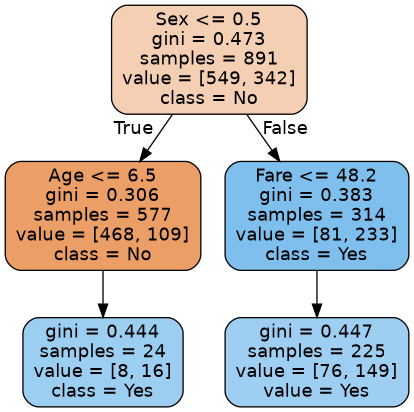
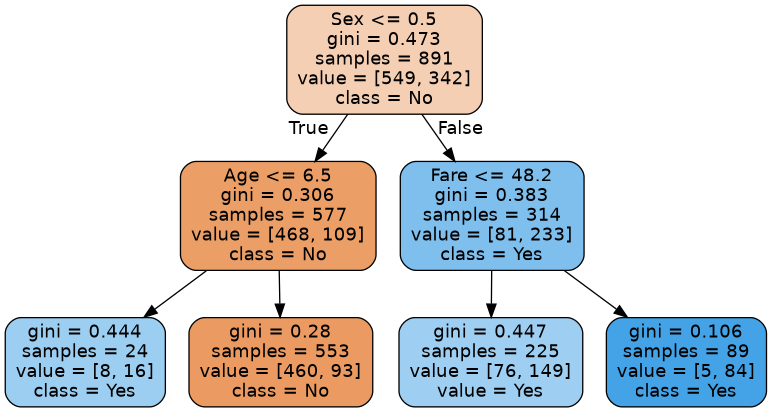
node "gini = 0.28 samples = 553 value = [460, 93] class = No": added
node "gini = 0.106 samples = 89 value = [5, 84] class = Yes": added
